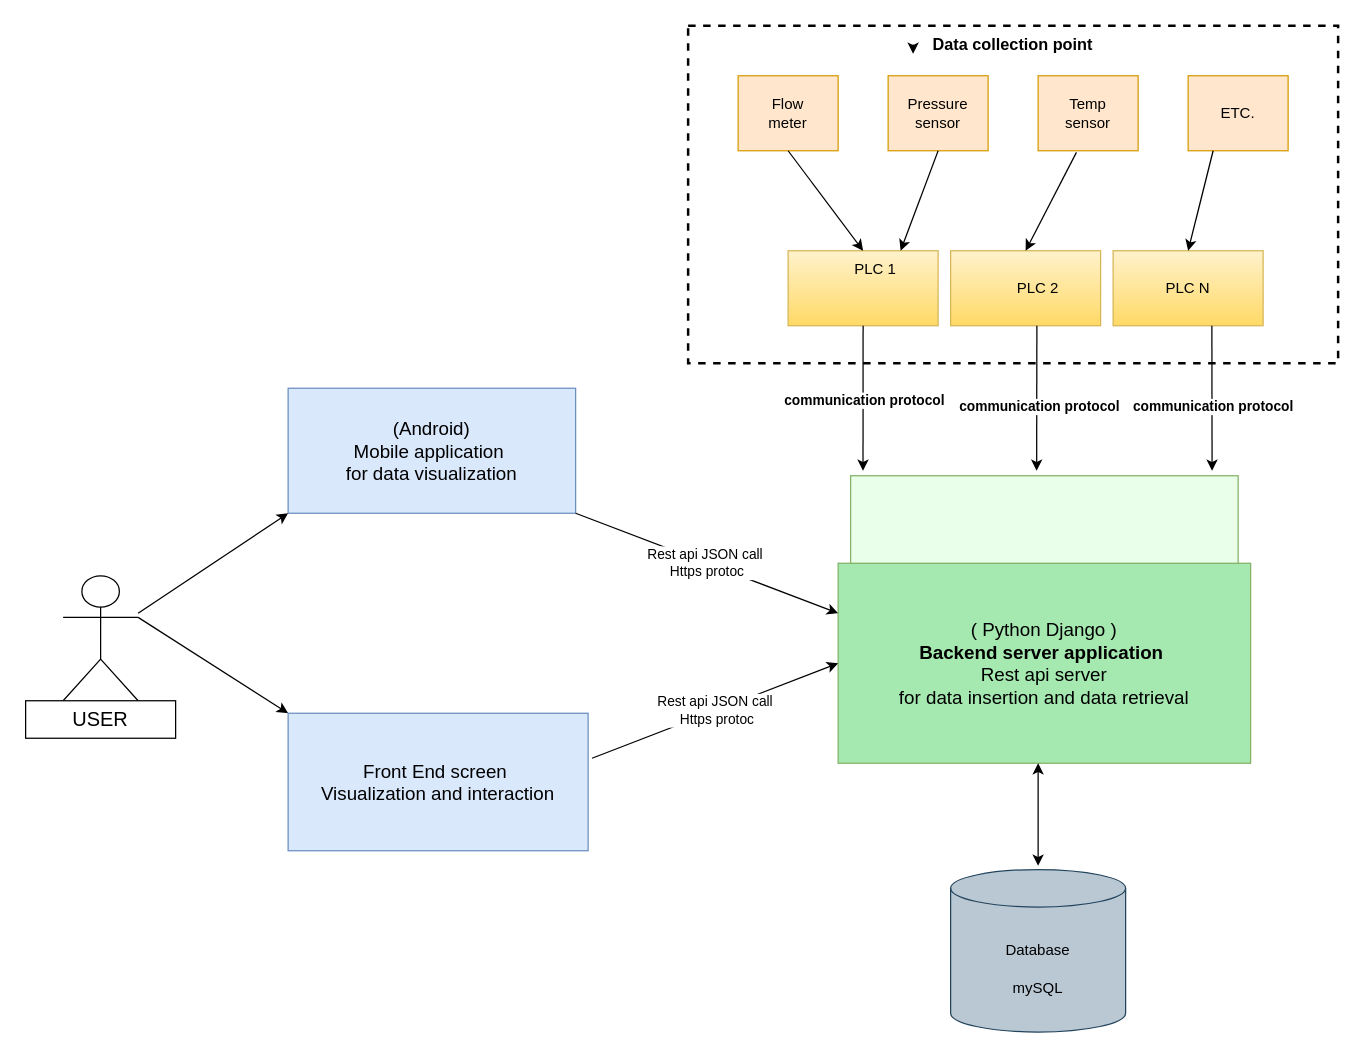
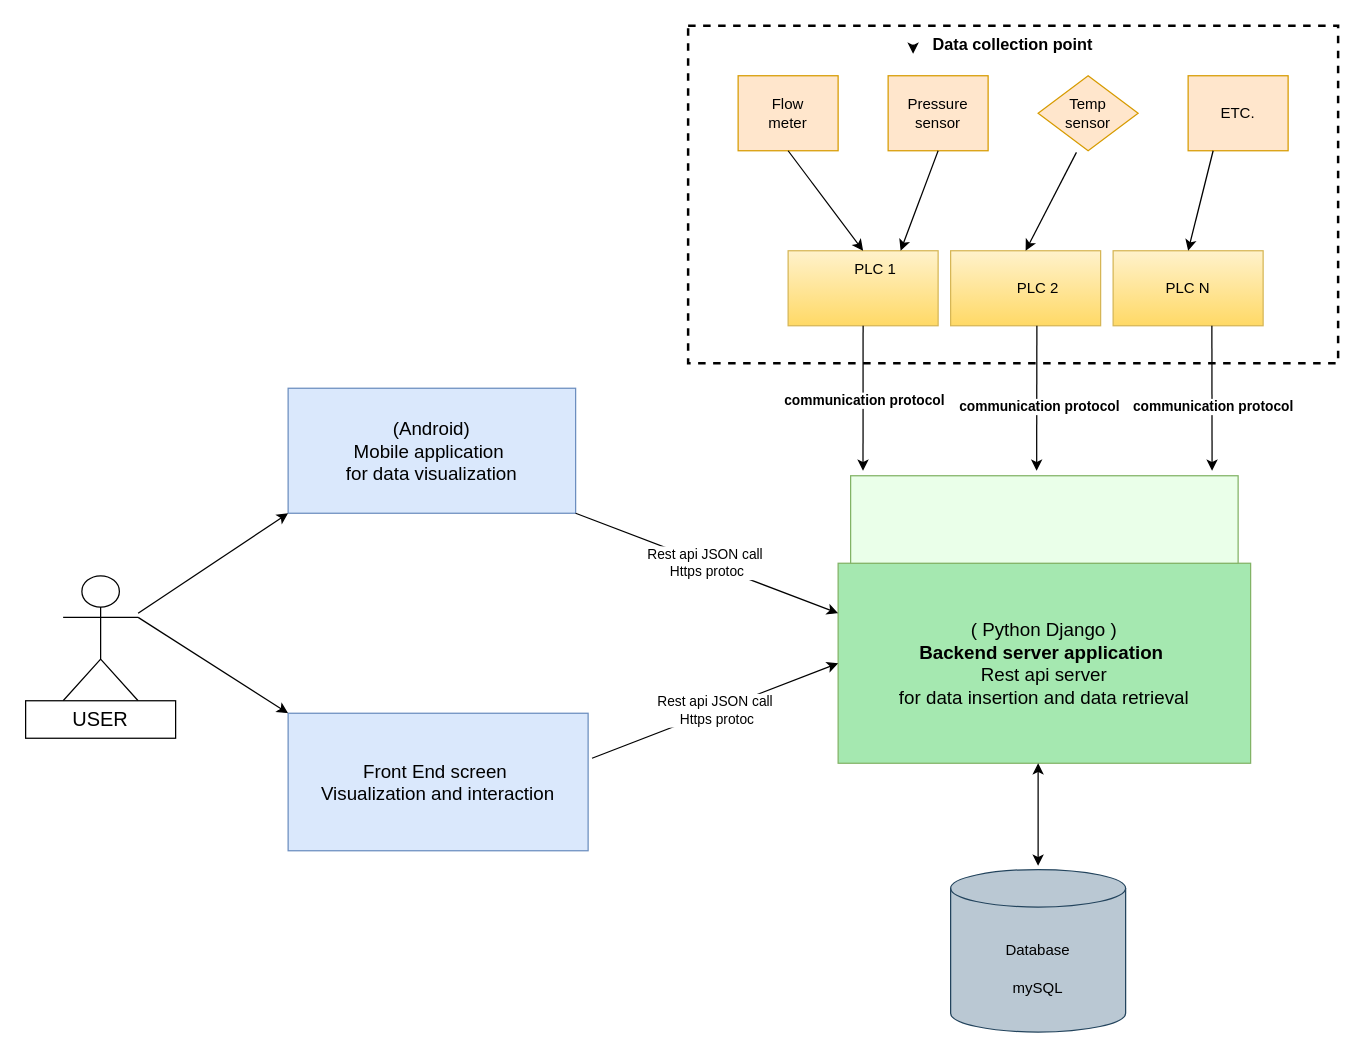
node "Temp sensor": shape rectangle -> diamond
